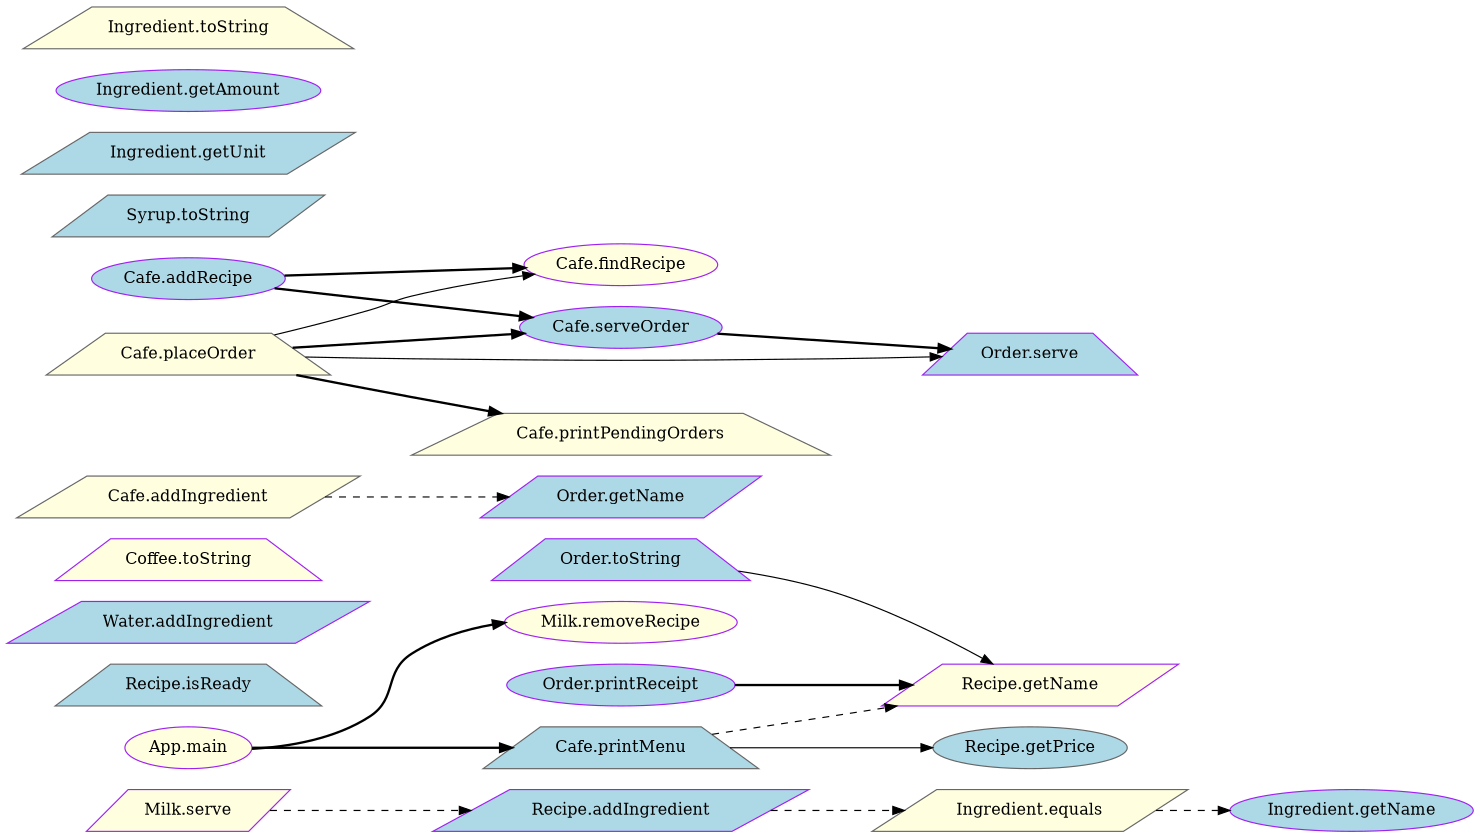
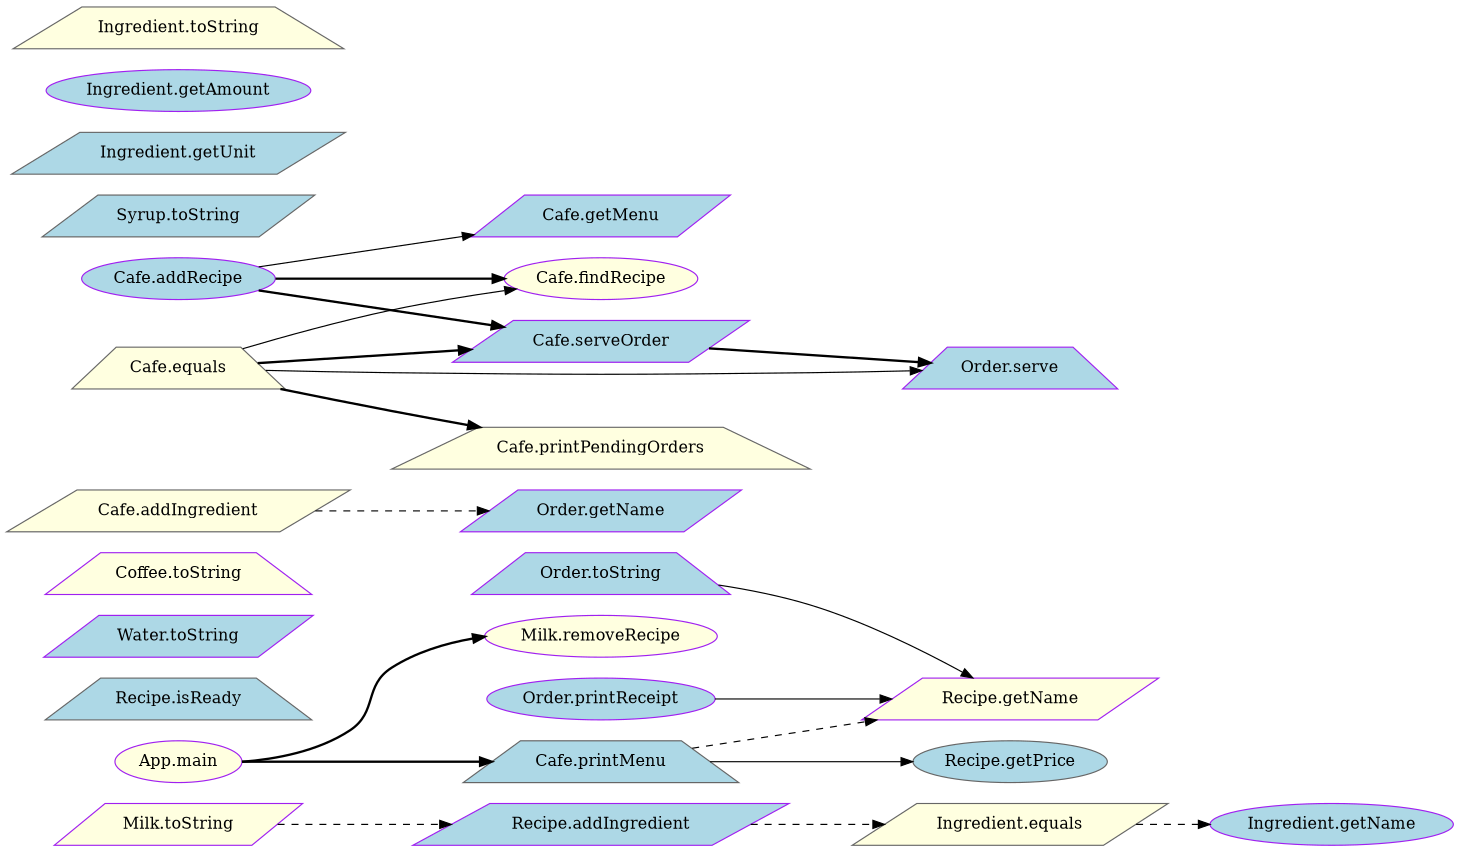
node "Cafe.getMenu": added
node "Cafe.serveOrder": shape ellipse -> parallelogram
node "Cafe.placeOrder": label "Cafe.placeOrder" -> "Cafe.equals"
node "Water.addIngredient": label "Water.addIngredient" -> "Water.toString"
edge "Order.printReceipt" -> "Recipe.getName": style bold -> solid
node "Milk.serve": label "Milk.serve" -> "Milk.toString"
